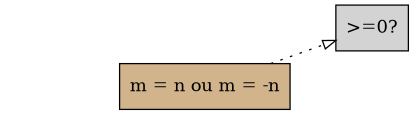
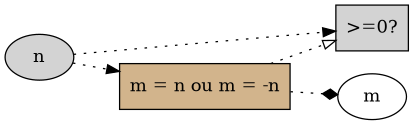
node "n": added
node "m": added
